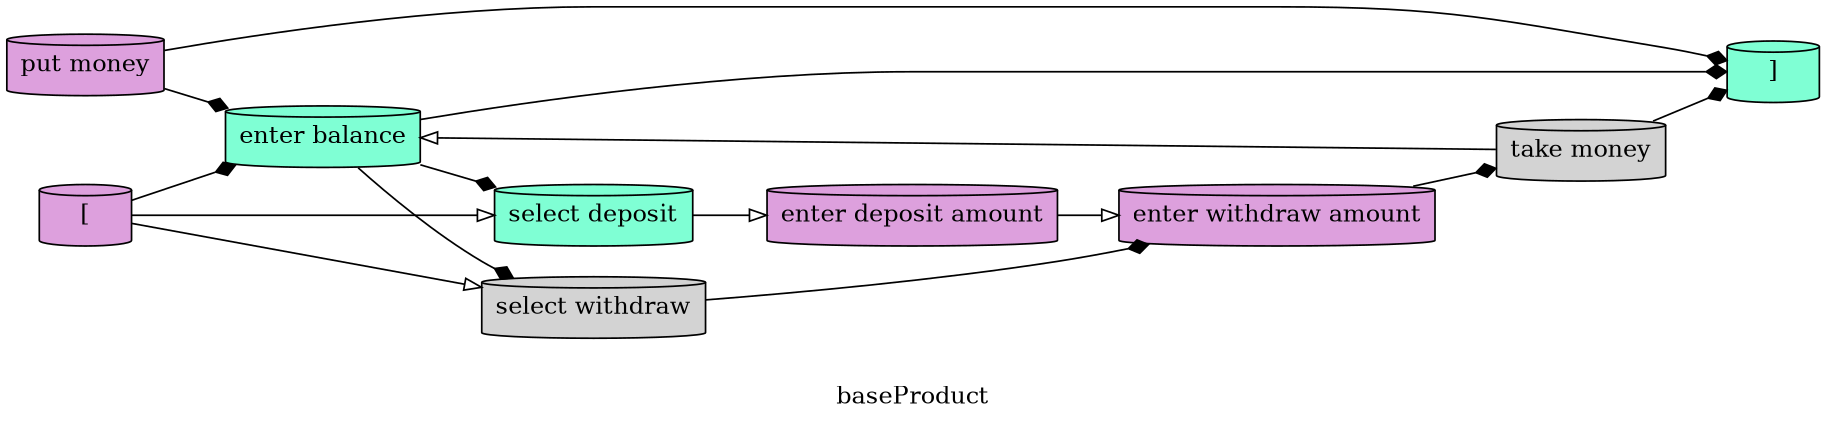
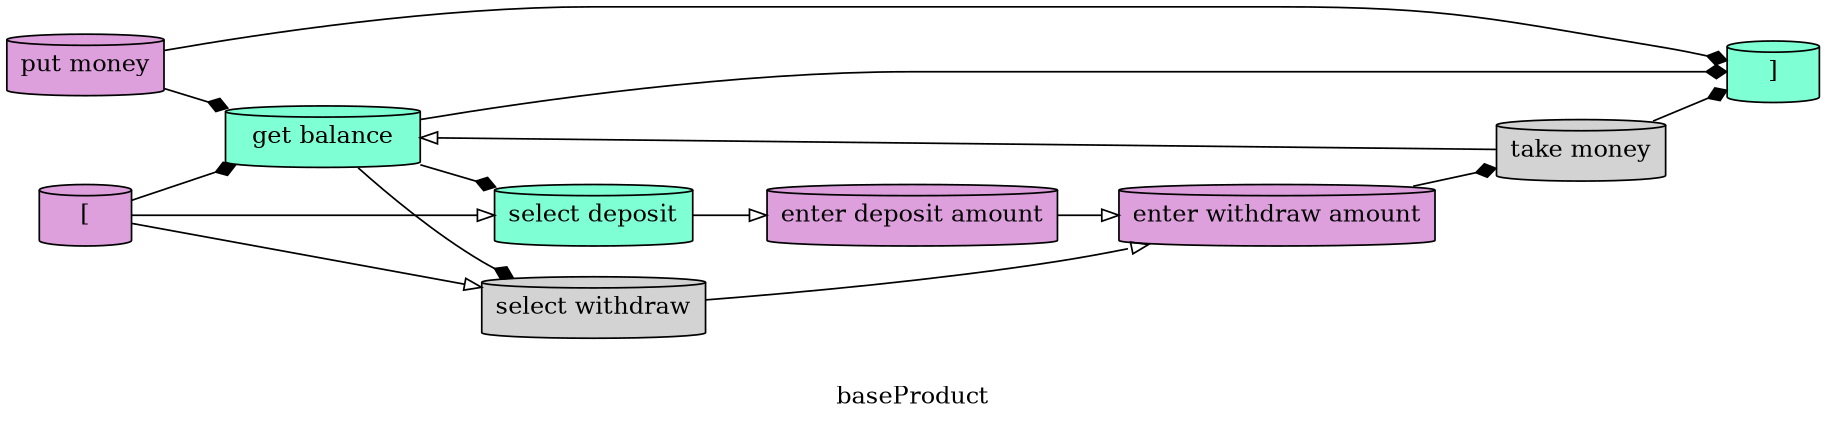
node "enter balance": label "enter balance" -> "get balance"
edge "select withdraw" -> "enter withdraw amount": arrowhead diamond -> onormal
